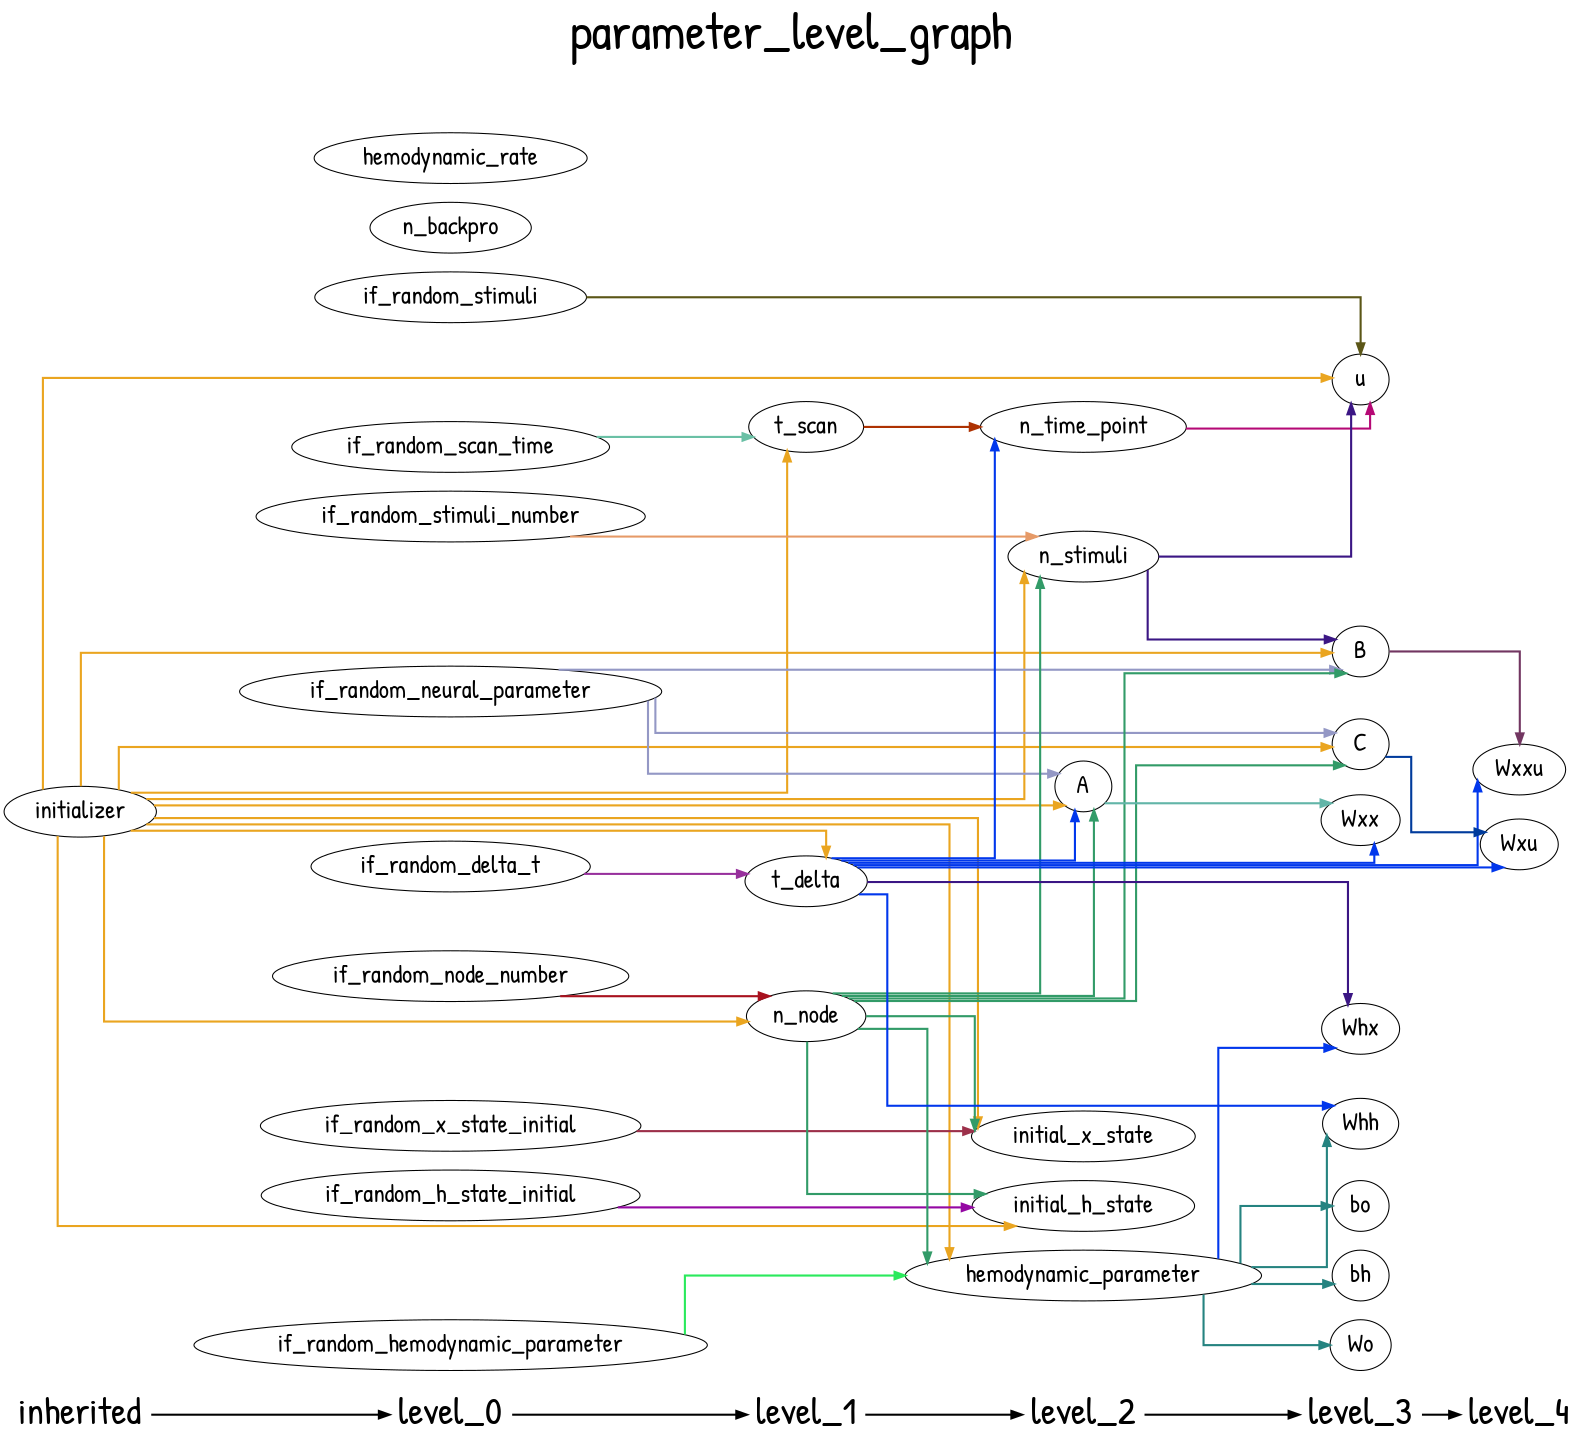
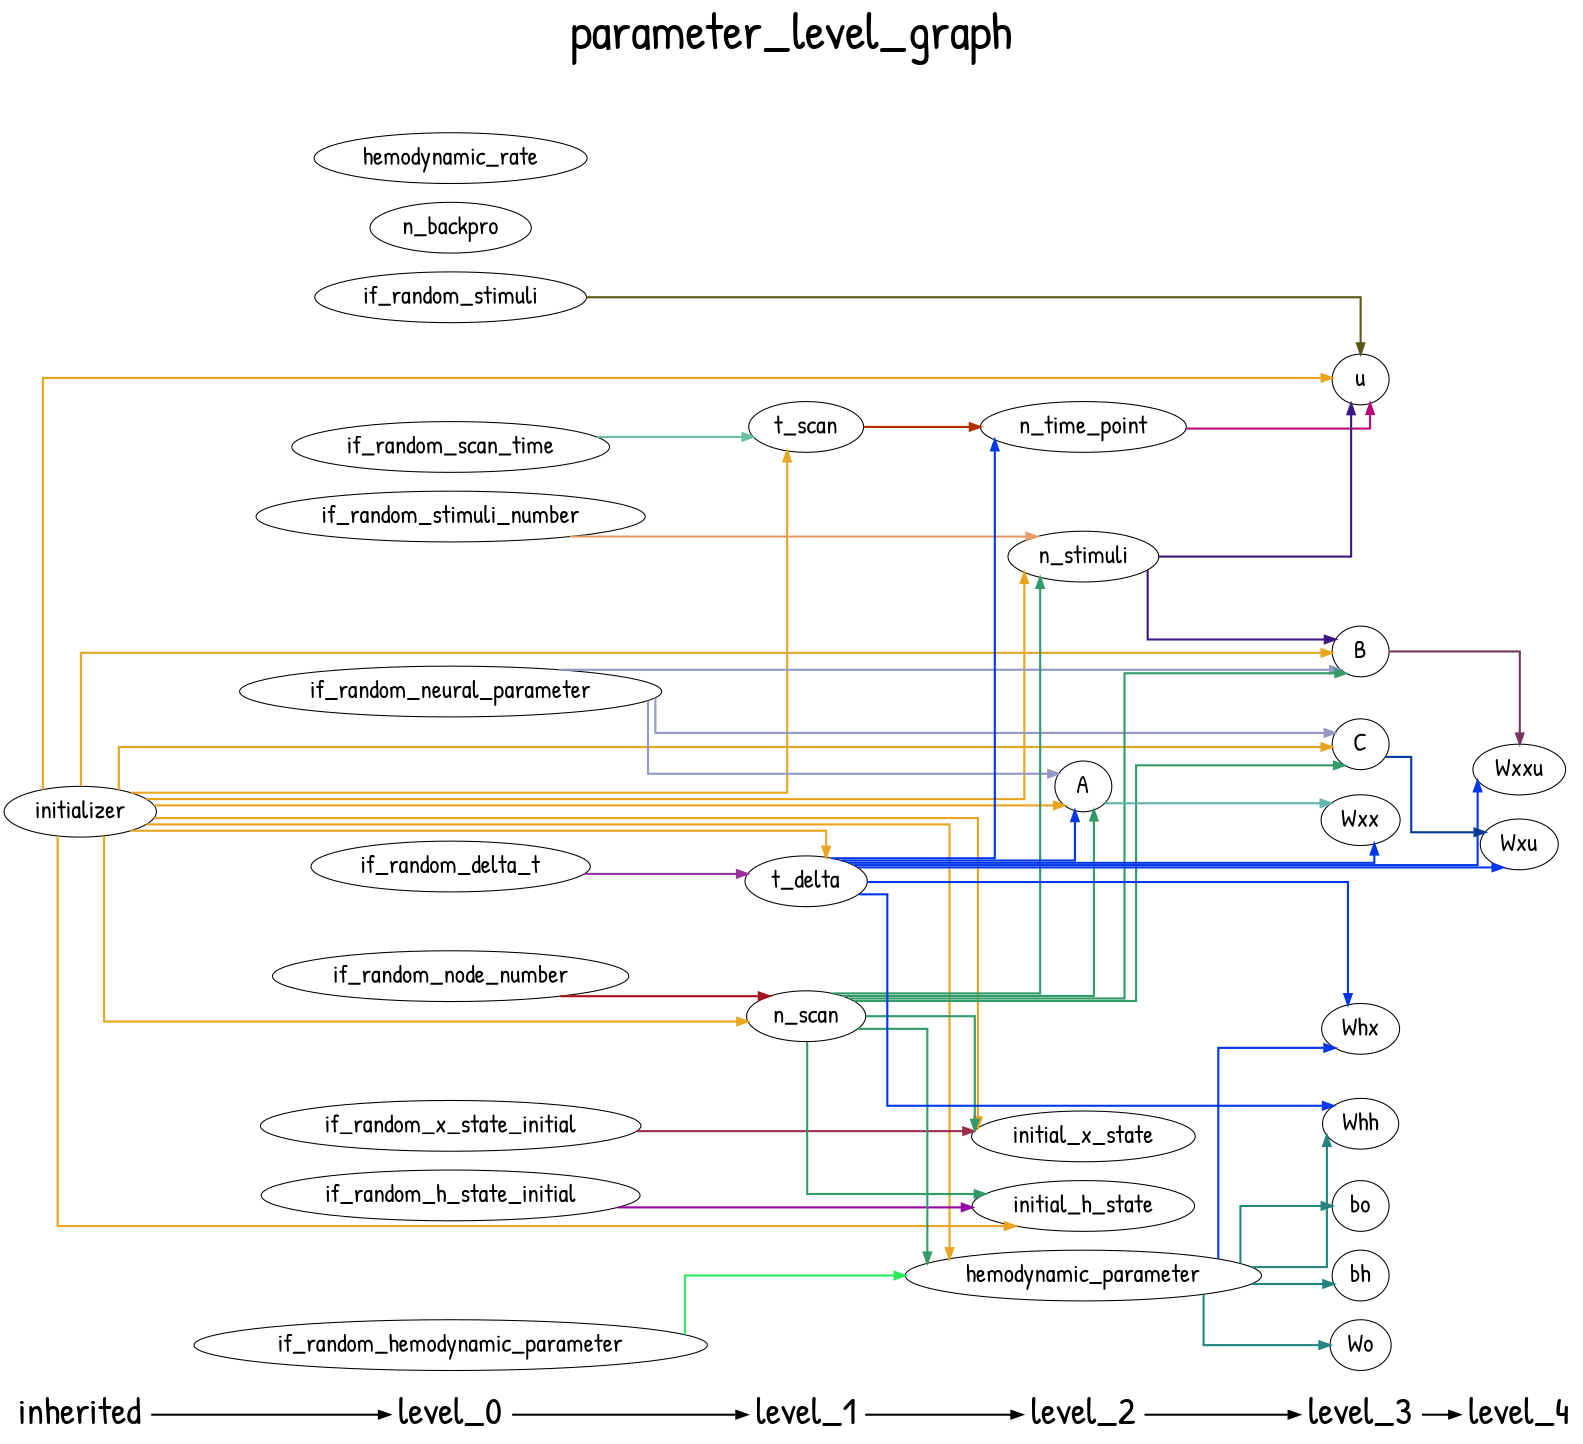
edge "t_delta" -> "Whx": color #3b1684 -> #0137ec
node "n_node": label "n_node" -> "n_scan"
